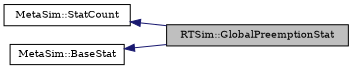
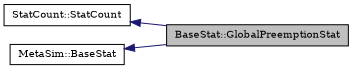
node "MetaSim::StatCount": label "MetaSim::StatCount" -> "StatCount::StatCount"
node "RTSim::GlobalPreemptionStat": label "RTSim::GlobalPreemptionStat" -> "BaseStat::GlobalPreemptionStat"
